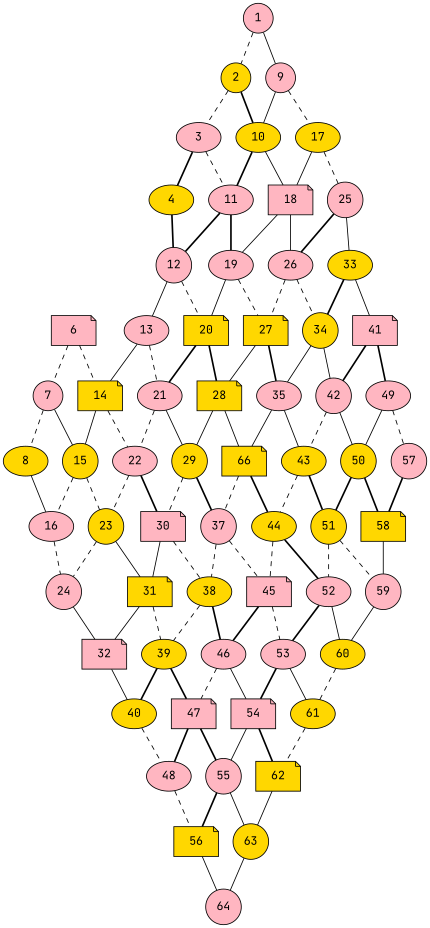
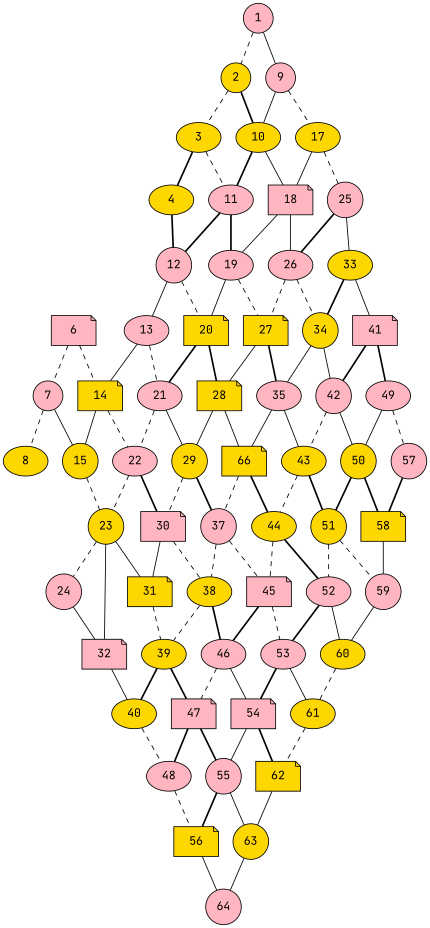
node "3": fillcolor lightpink -> gold
node "16": removed
edge "31" -- "32": now "23" -- "32"
